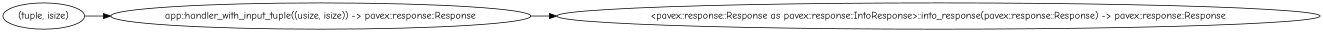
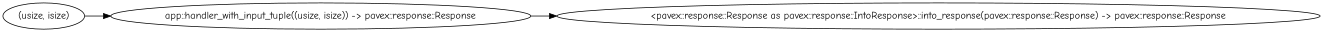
node "(tuple, isize)": label "(tuple, isize)" -> "(usize, isize)"
